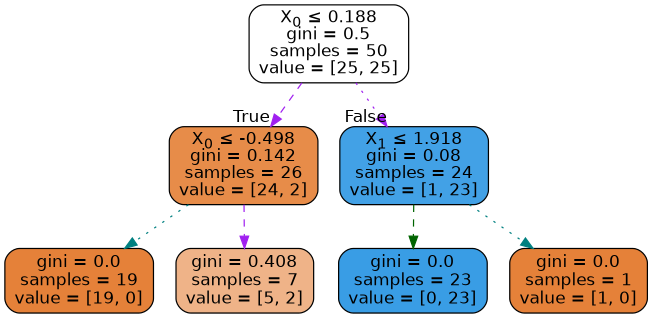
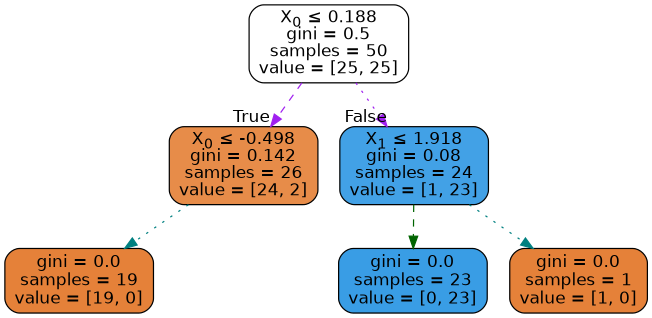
node "gini = 0.408": removed
